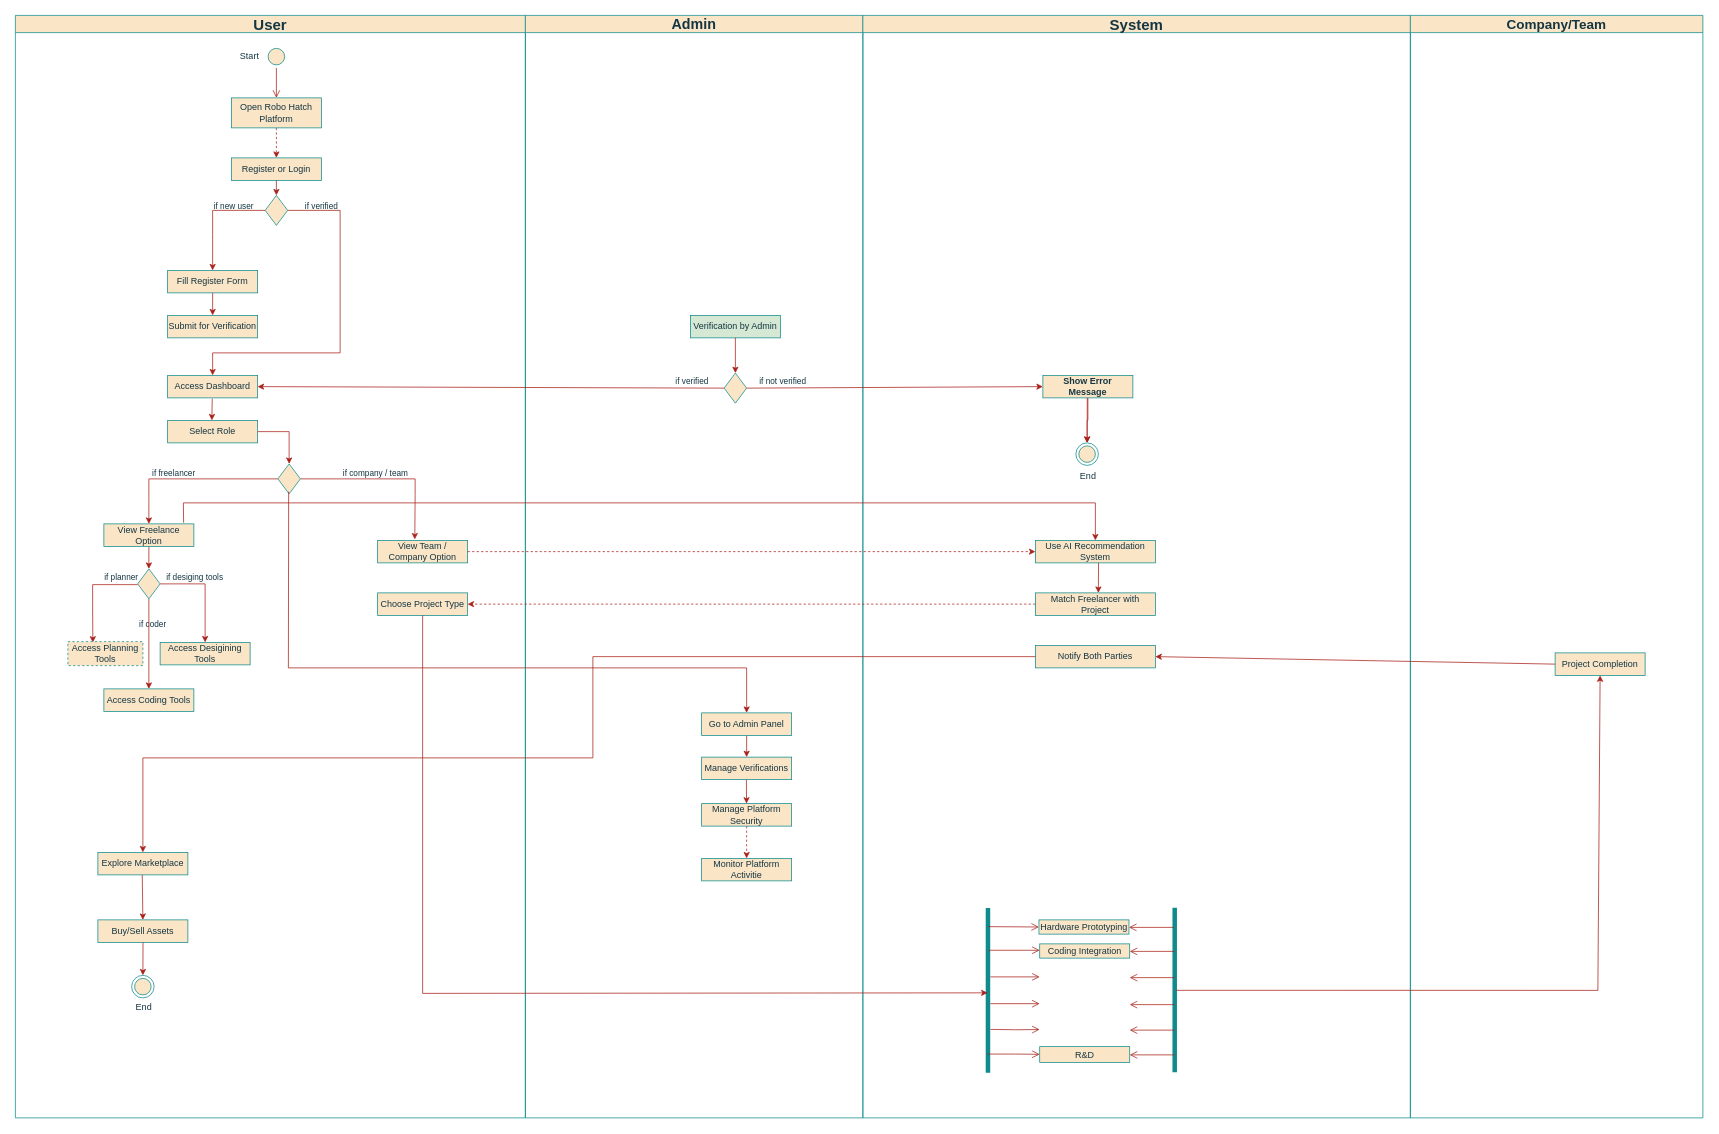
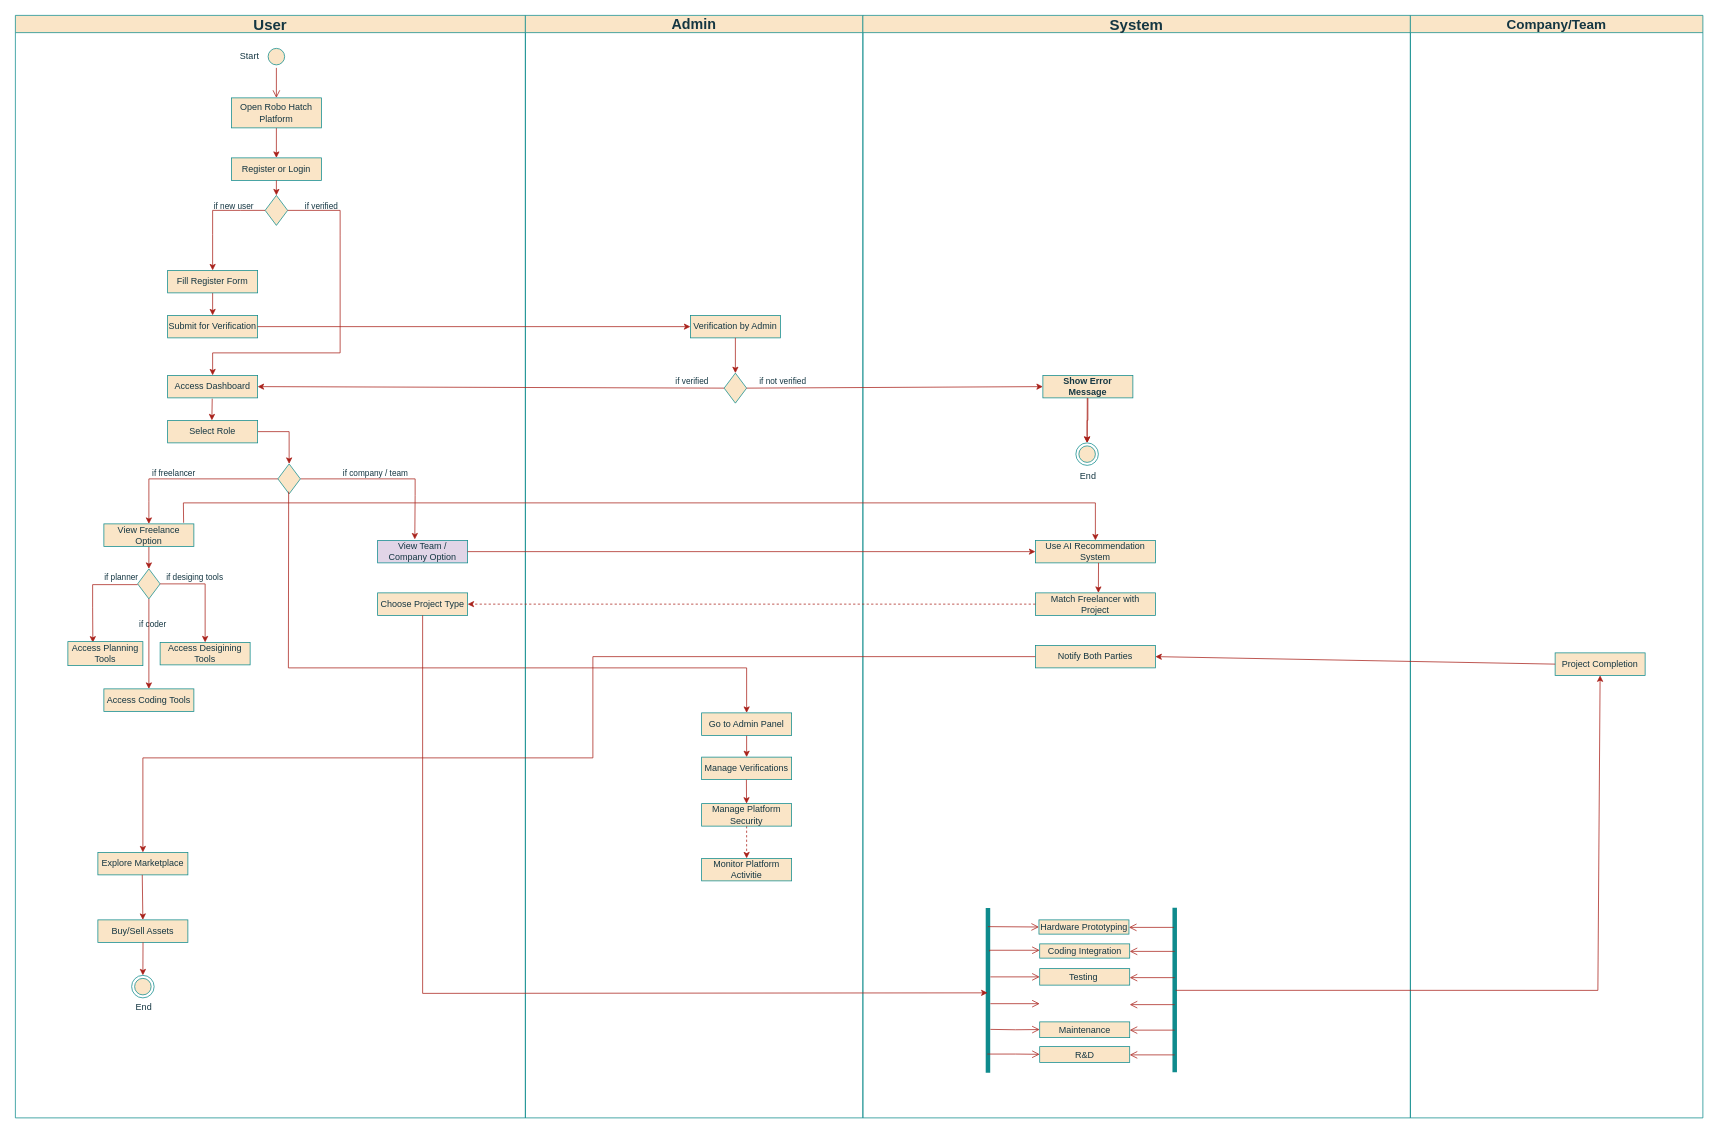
edge "Open Robo Hatch Platform" -> "Register or Login": style dashed -> solid
edge "Submit for Verification" -> "Verification by Admin": added
node "Verification by Admin": fillcolor #d5e8d4 -> #fae5c7
node "View Team / Company Option": fillcolor #fae5c7 -> #e1d5e7
edge "View Team / Company Option" -> "Use AI Recommendation System": style dashed -> solid
node "Access Planning Tools": style dashed -> solid
node "Testing": added
node "Maintenance": added
